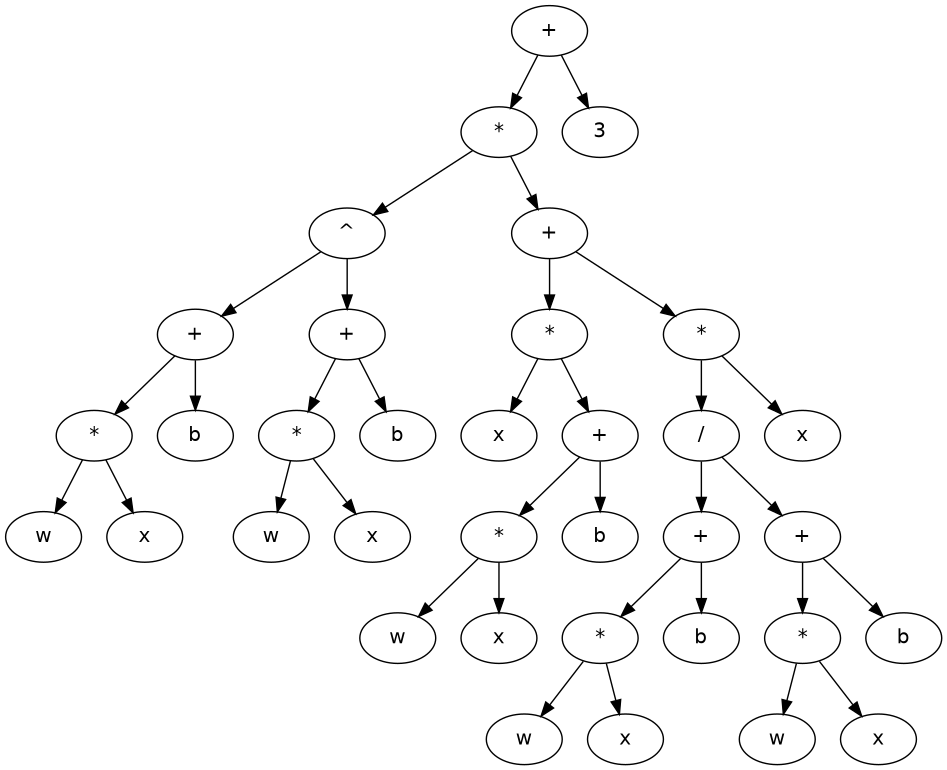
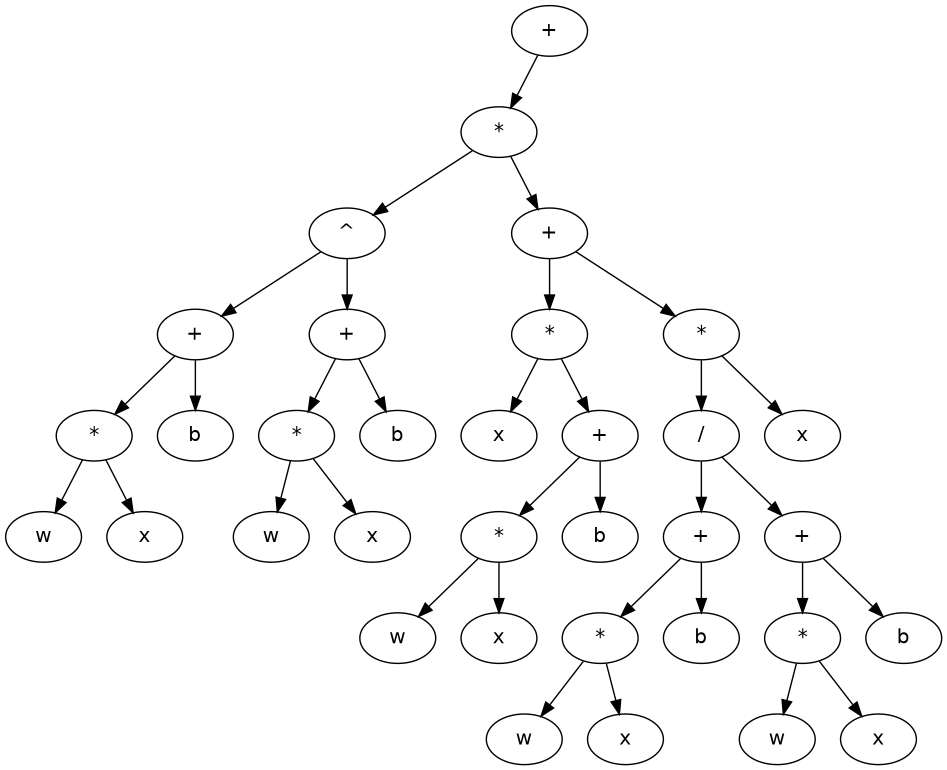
node "3": removed
